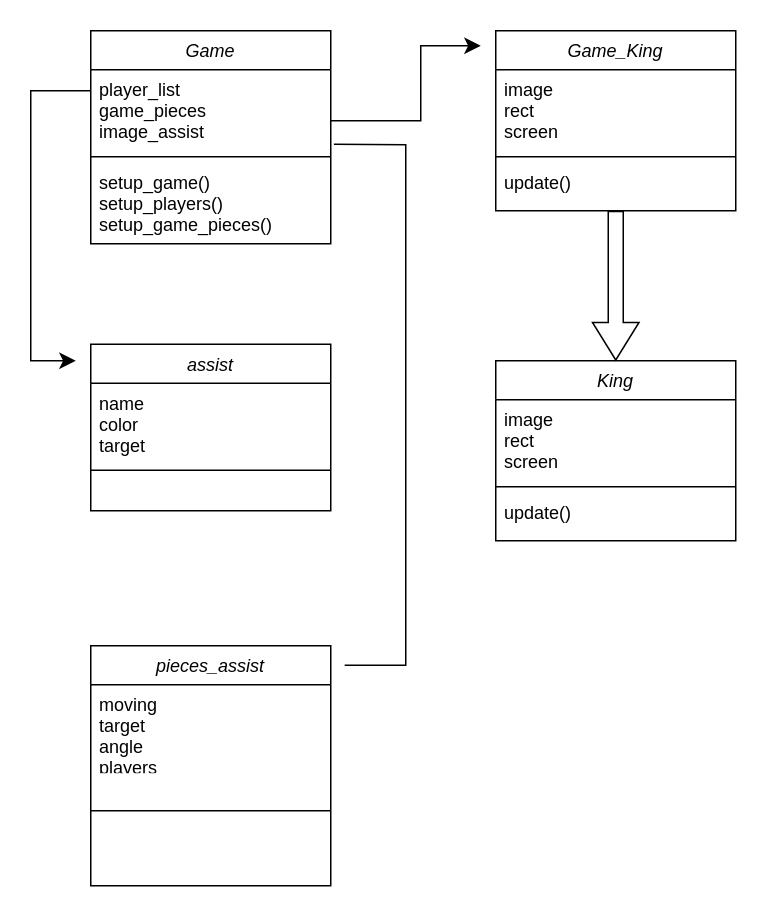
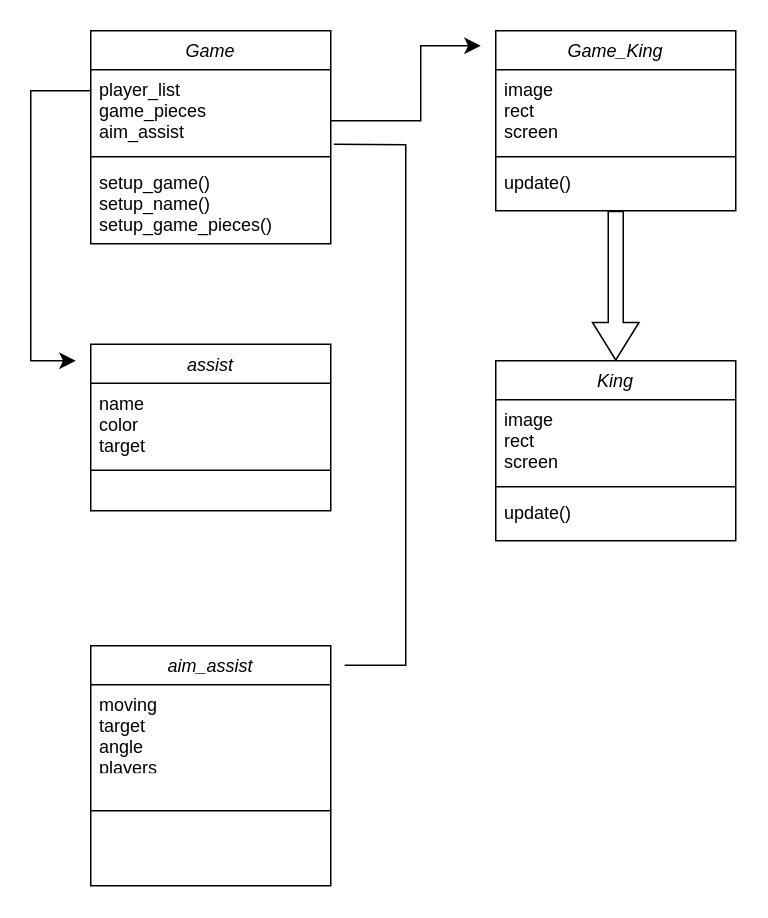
node "player_list game_pieces image_assist": label "player_list game_pieces image_assist" -> "player_list game_pieces aim_assist"
node "setup_game() setup_players() setup_game_pieces()": label "setup_game() setup_players() setup_game_pieces()" -> "setup_game() setup_name() setup_game_pieces()"
node "pieces_assist": label "pieces_assist" -> "aim_assist"
